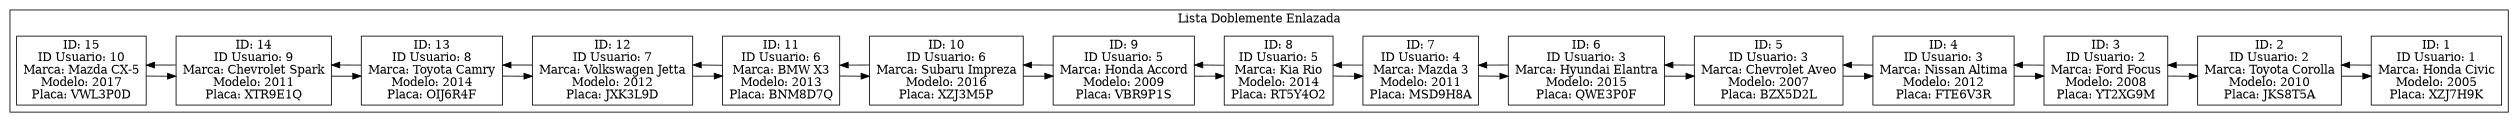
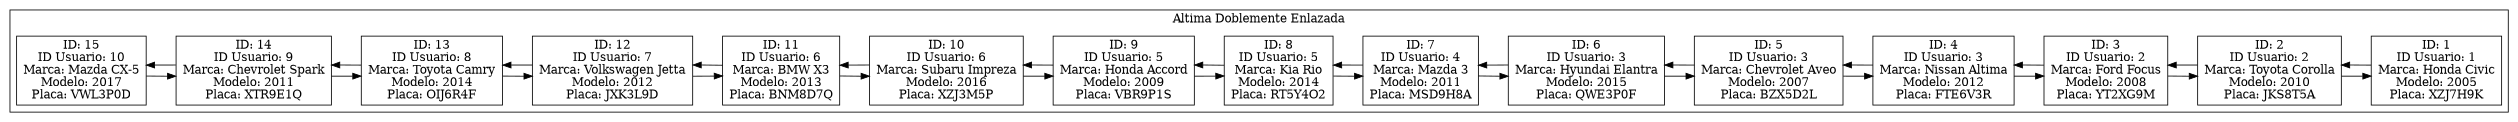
cluster "Lista Doblemente Enlazada": label "Lista Doblemente Enlazada" -> "Altima Doblemente Enlazada"
